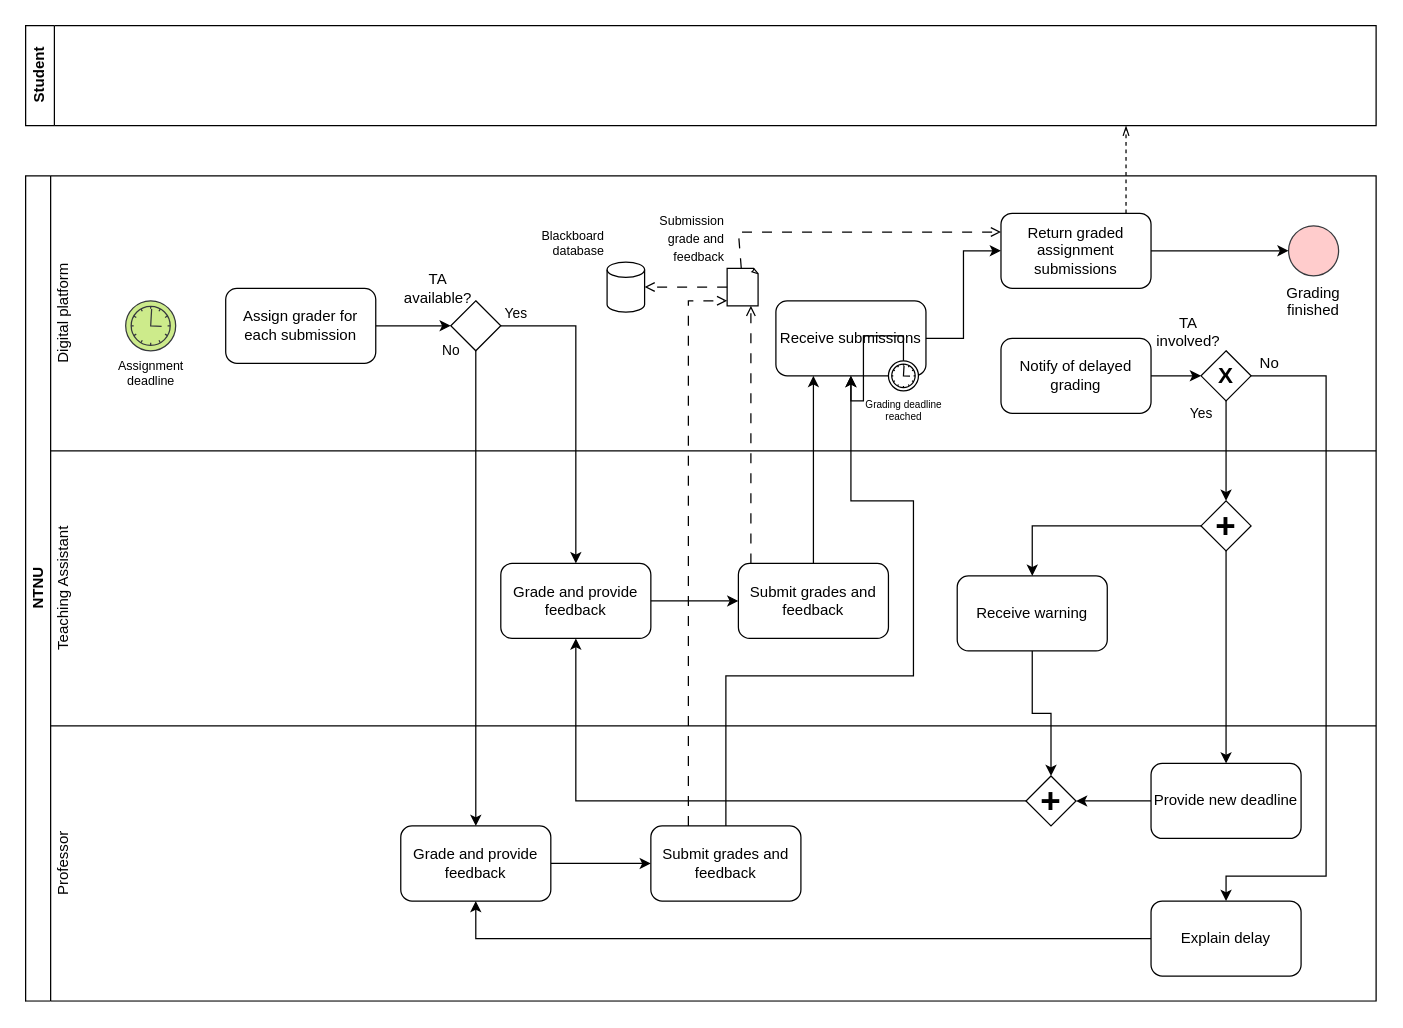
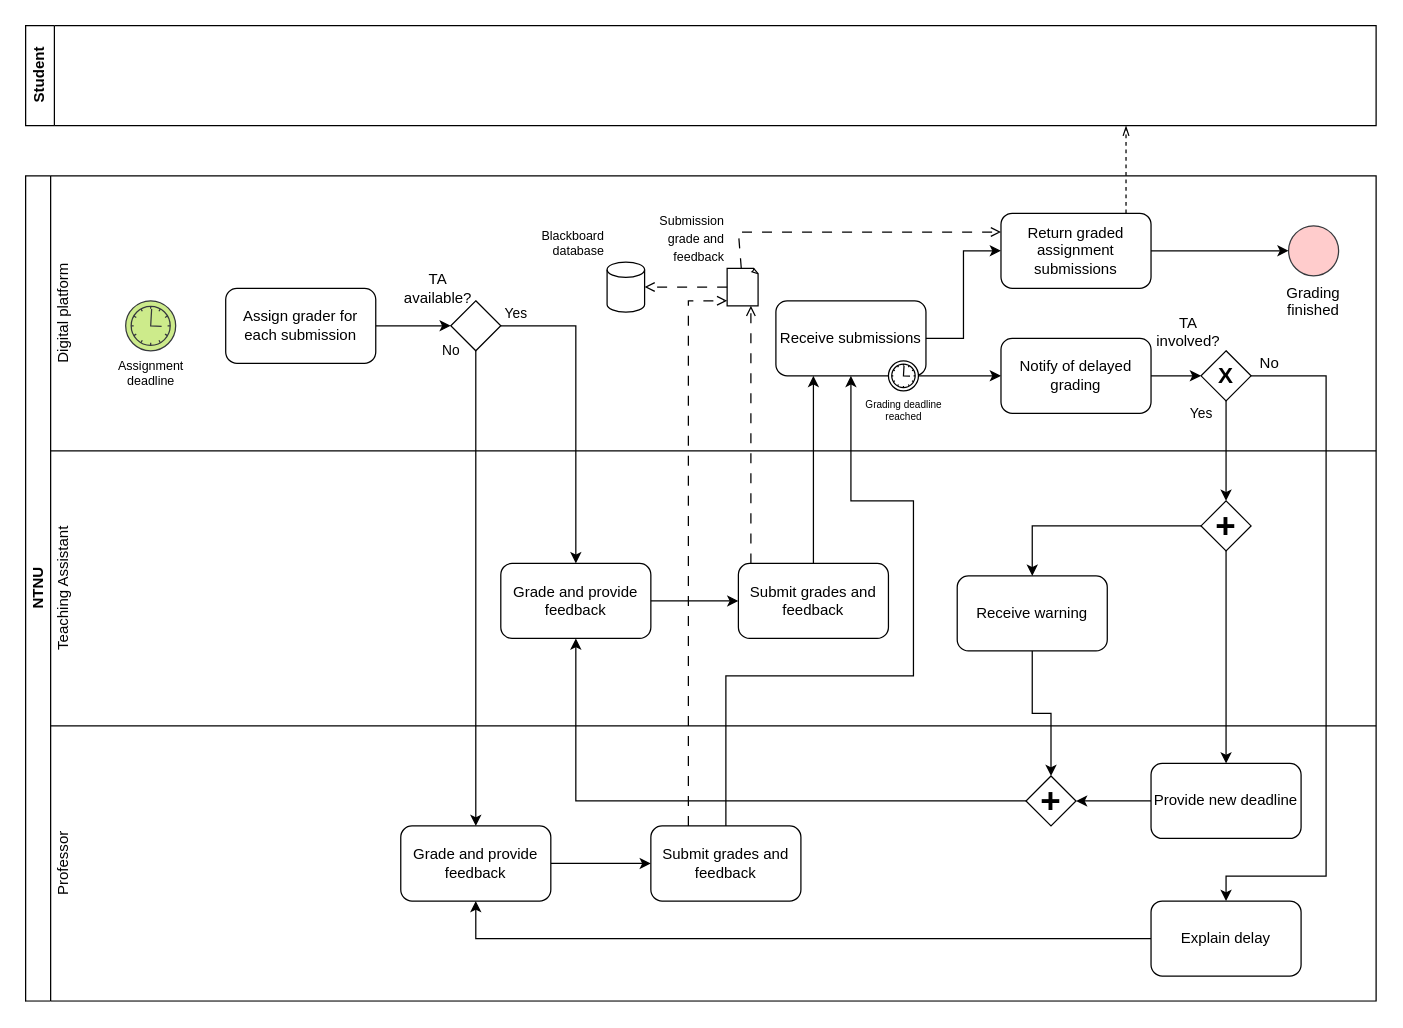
edge "Grading deadline reached" -> "Receive submissions": now "Grading deadline reached" -> "Notify of delayed grading"
